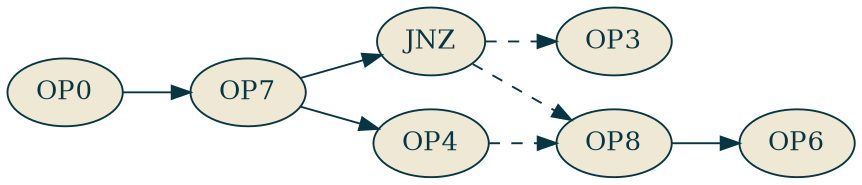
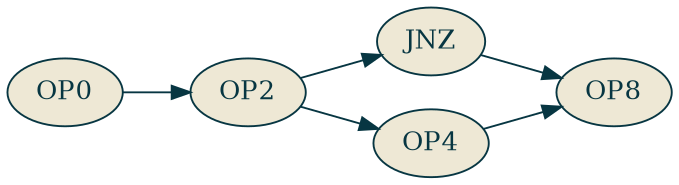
node "OP3": removed
edge "JNZ" -> "OP8": style dashed -> solid
node "OP7": label "OP7" -> "OP2"
edge "OP4" -> "OP8": style dashed -> solid
node "OP6": removed
